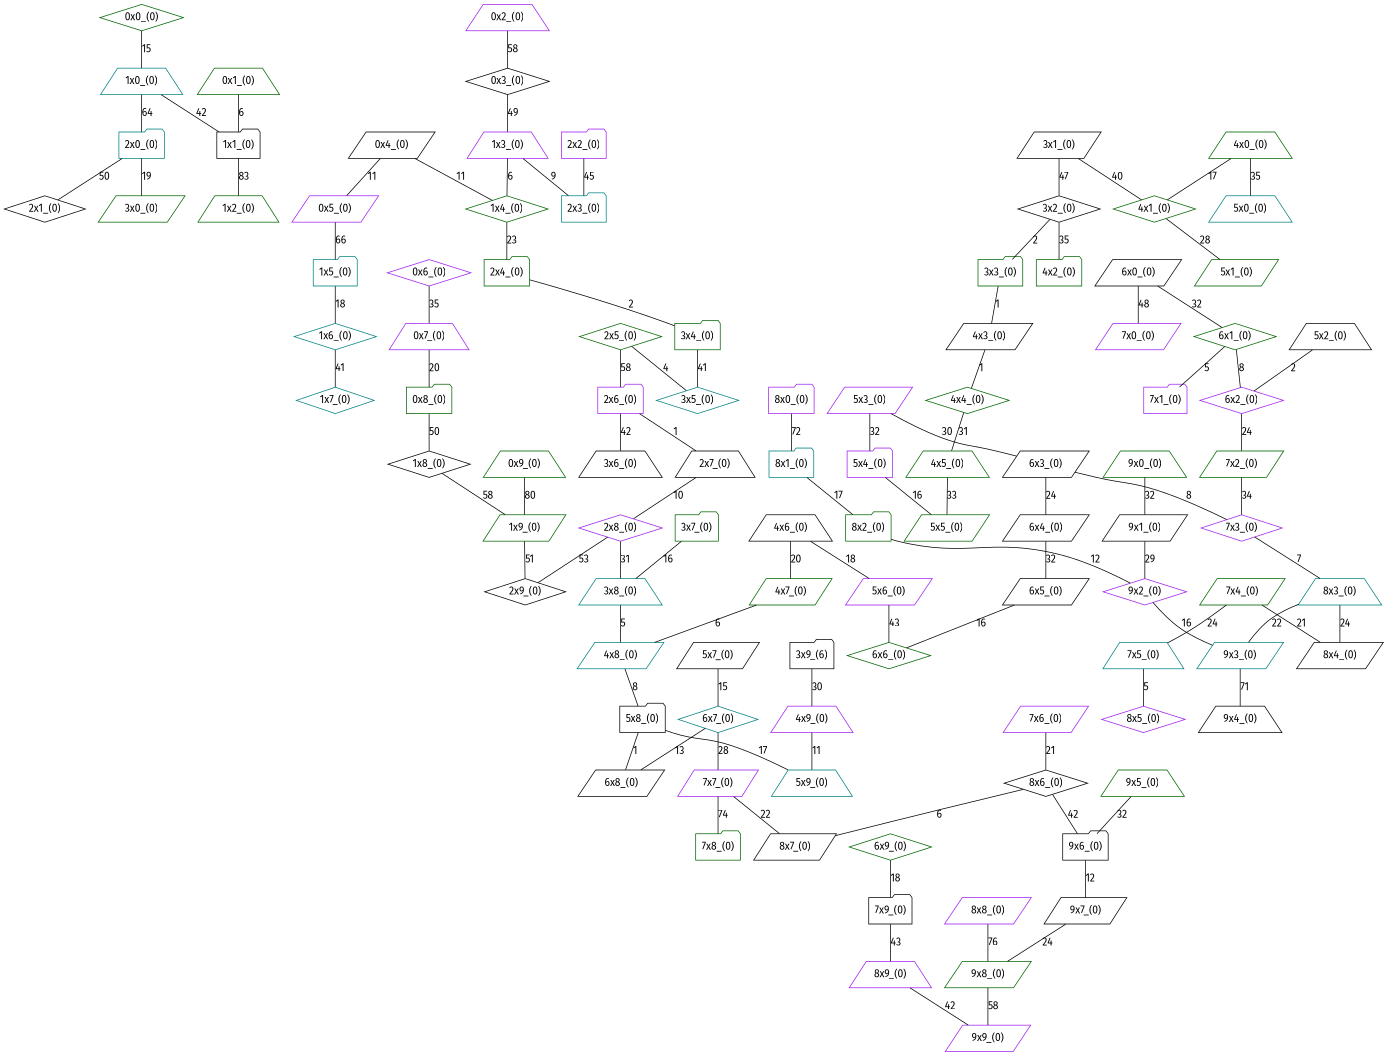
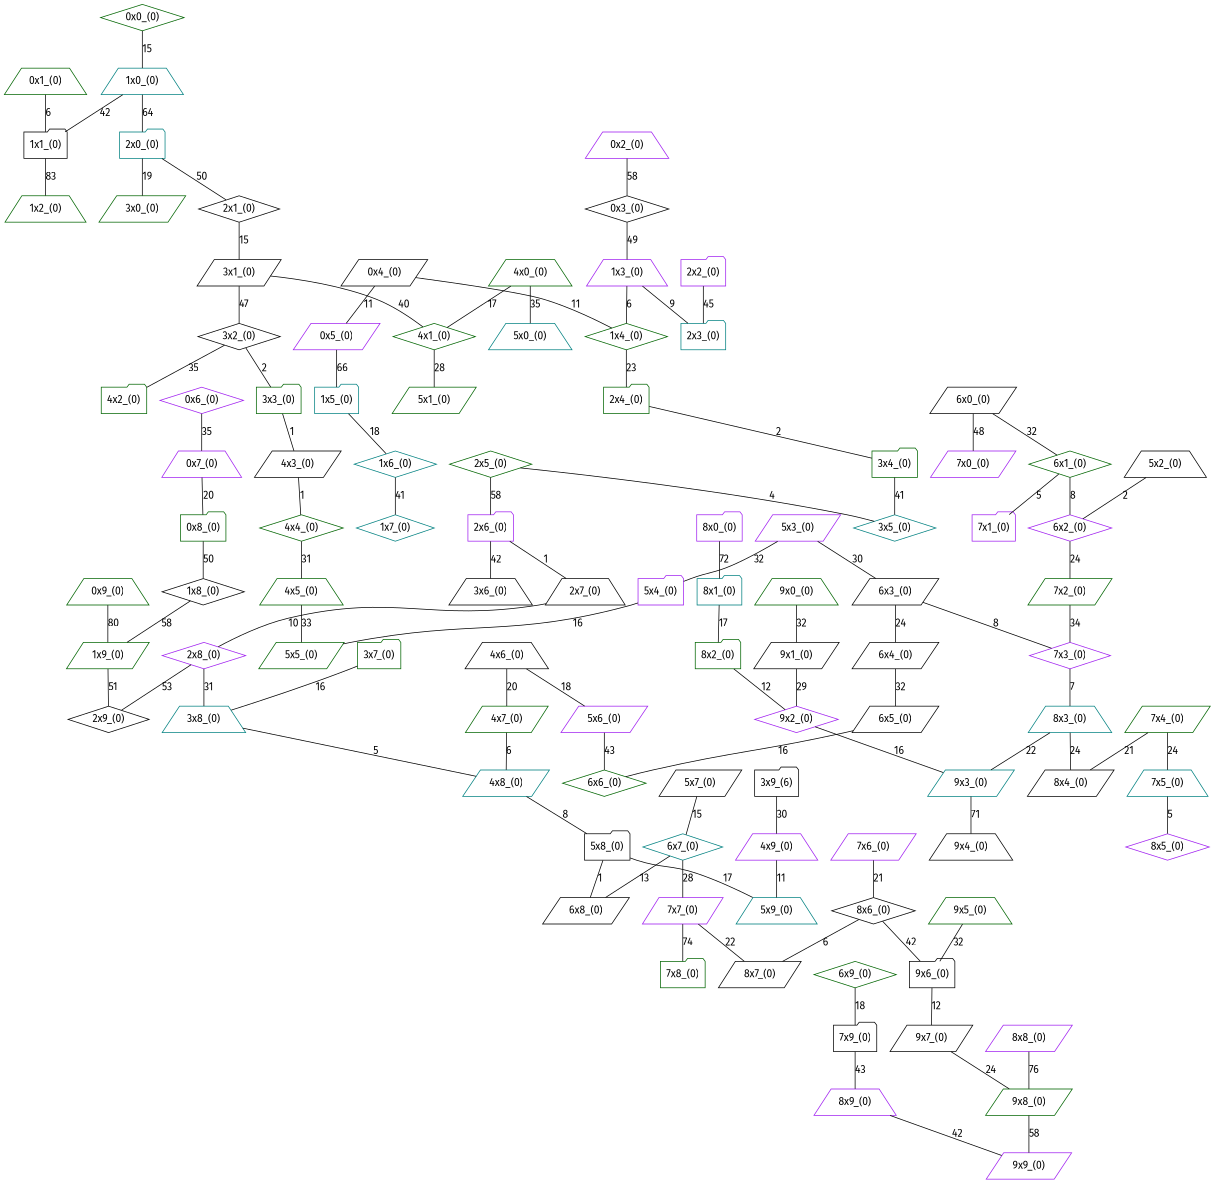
edge "2x1_(0)" -- "3x1_(0)": added, label "15"
